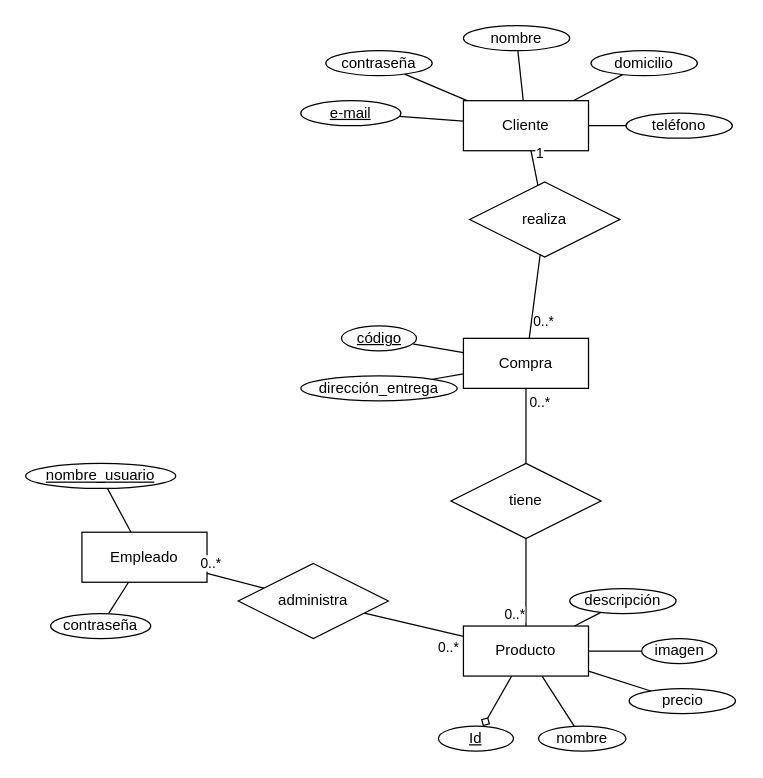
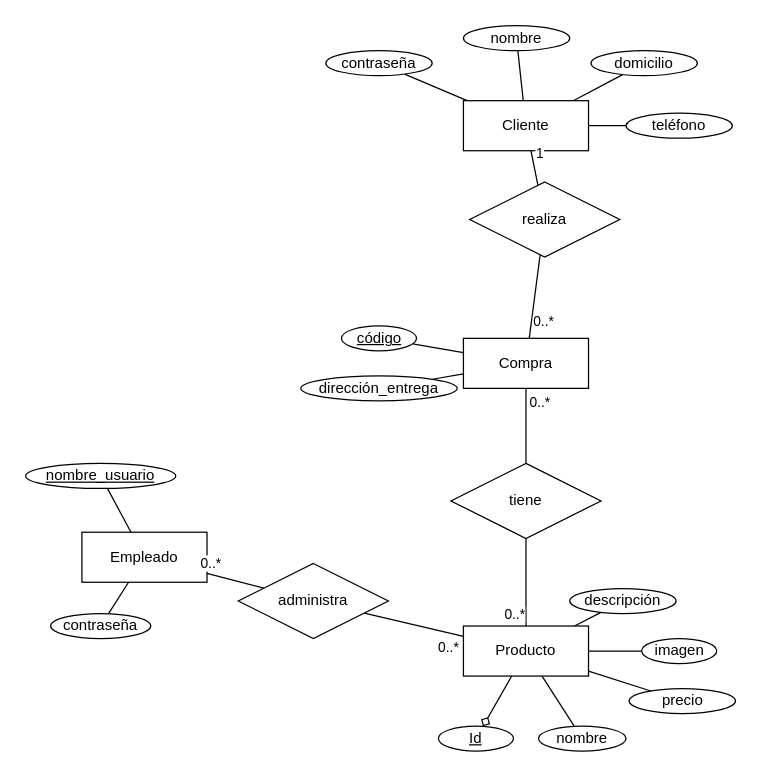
node "e-mail": removed
edge "e-mail" -- "Cliente": removed
